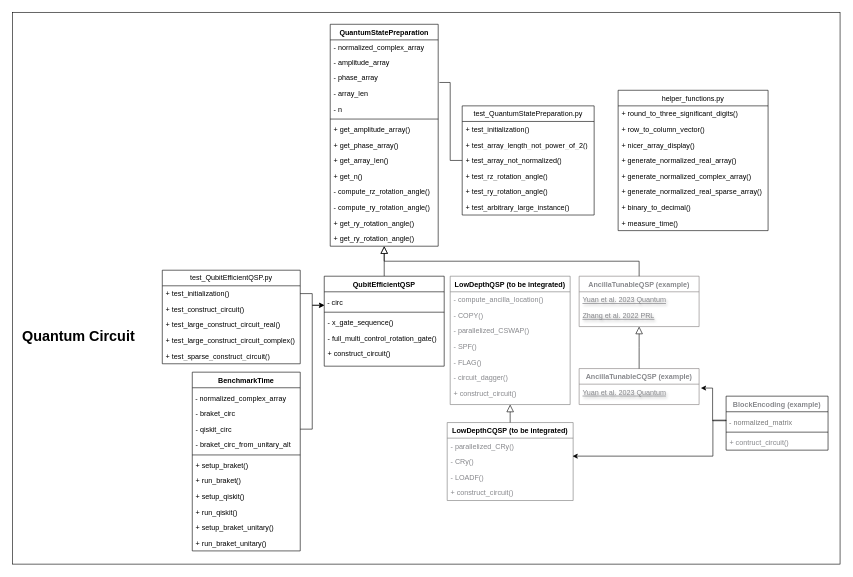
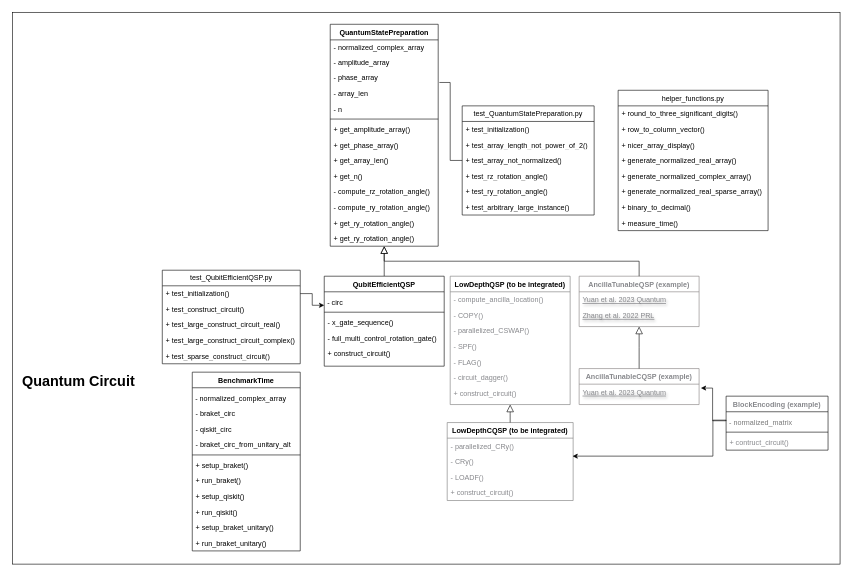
node "Quantum Circuit": moved (78, 336) -> (78, 381)
edge "- qiskit_circ" -> "- circ": removed
